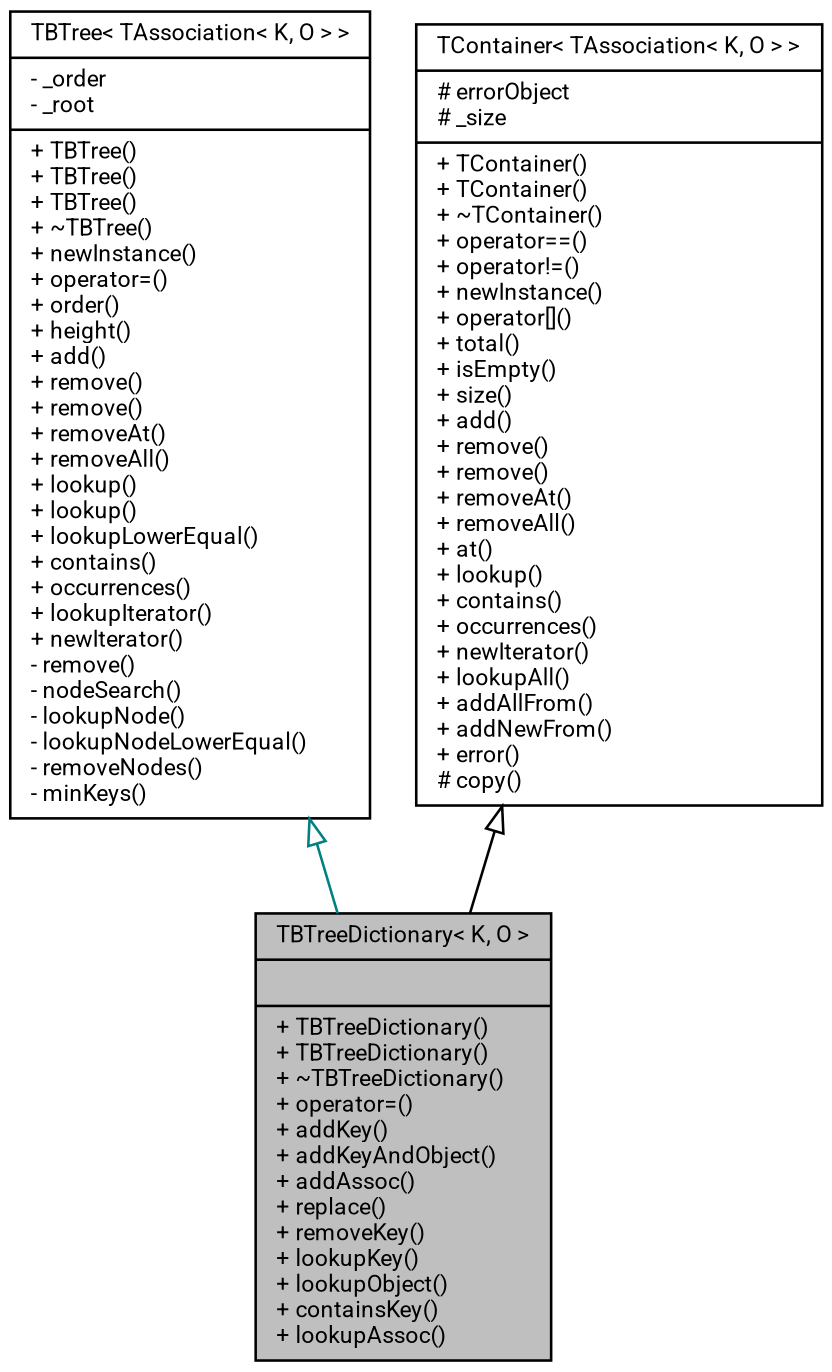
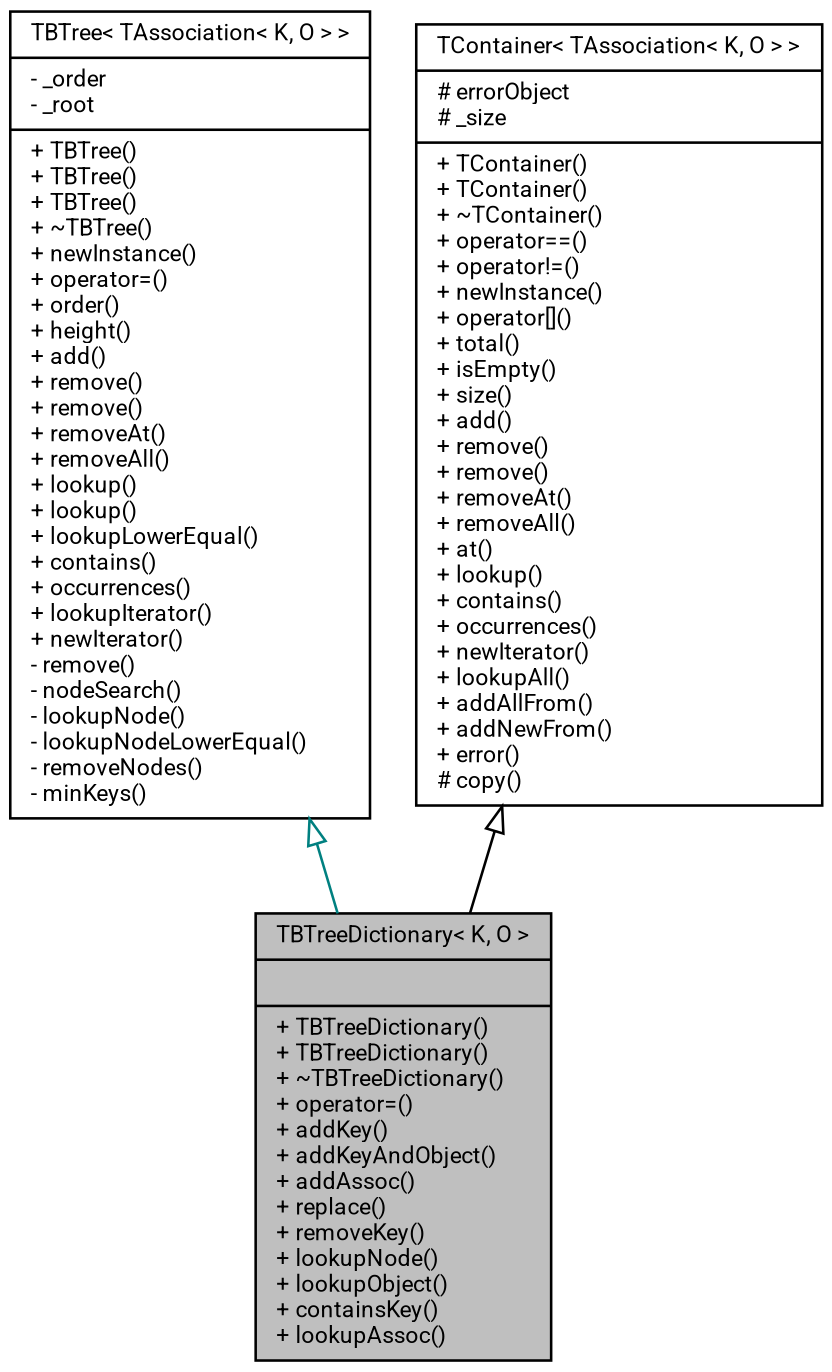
node "TBTreeDictionary< K, O >": text "+ lookupKey()" -> "+ lookupNode()"
